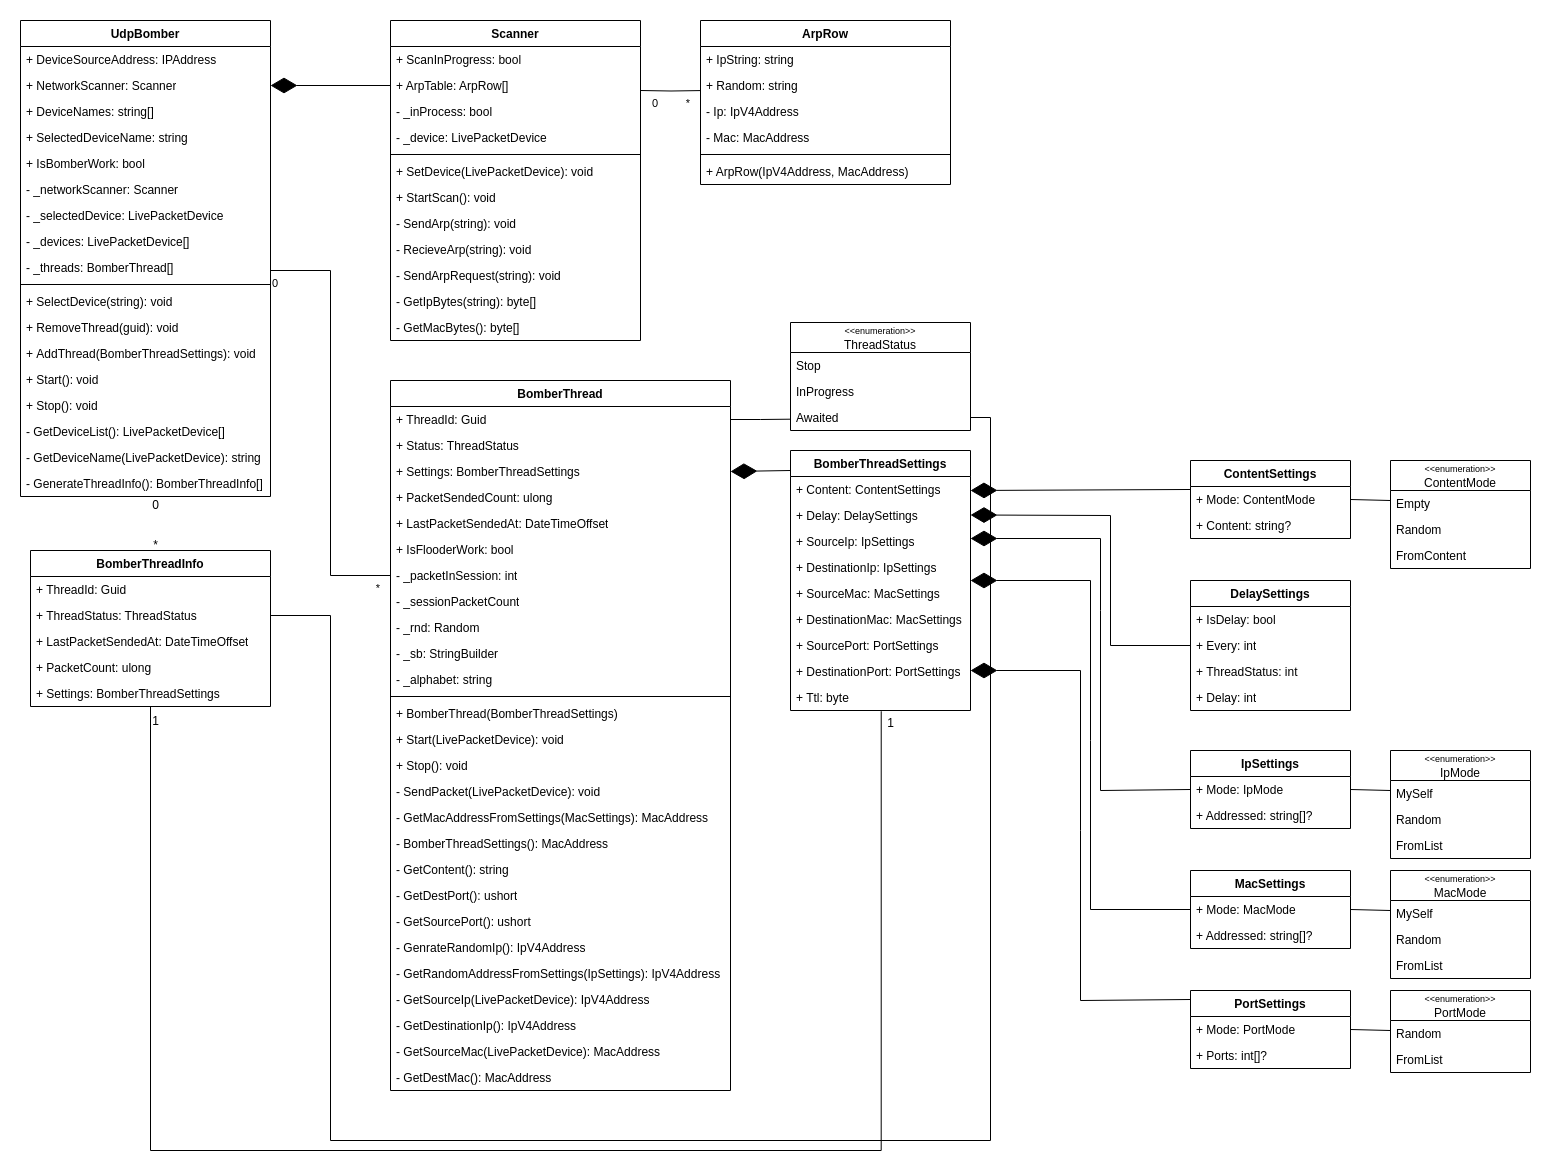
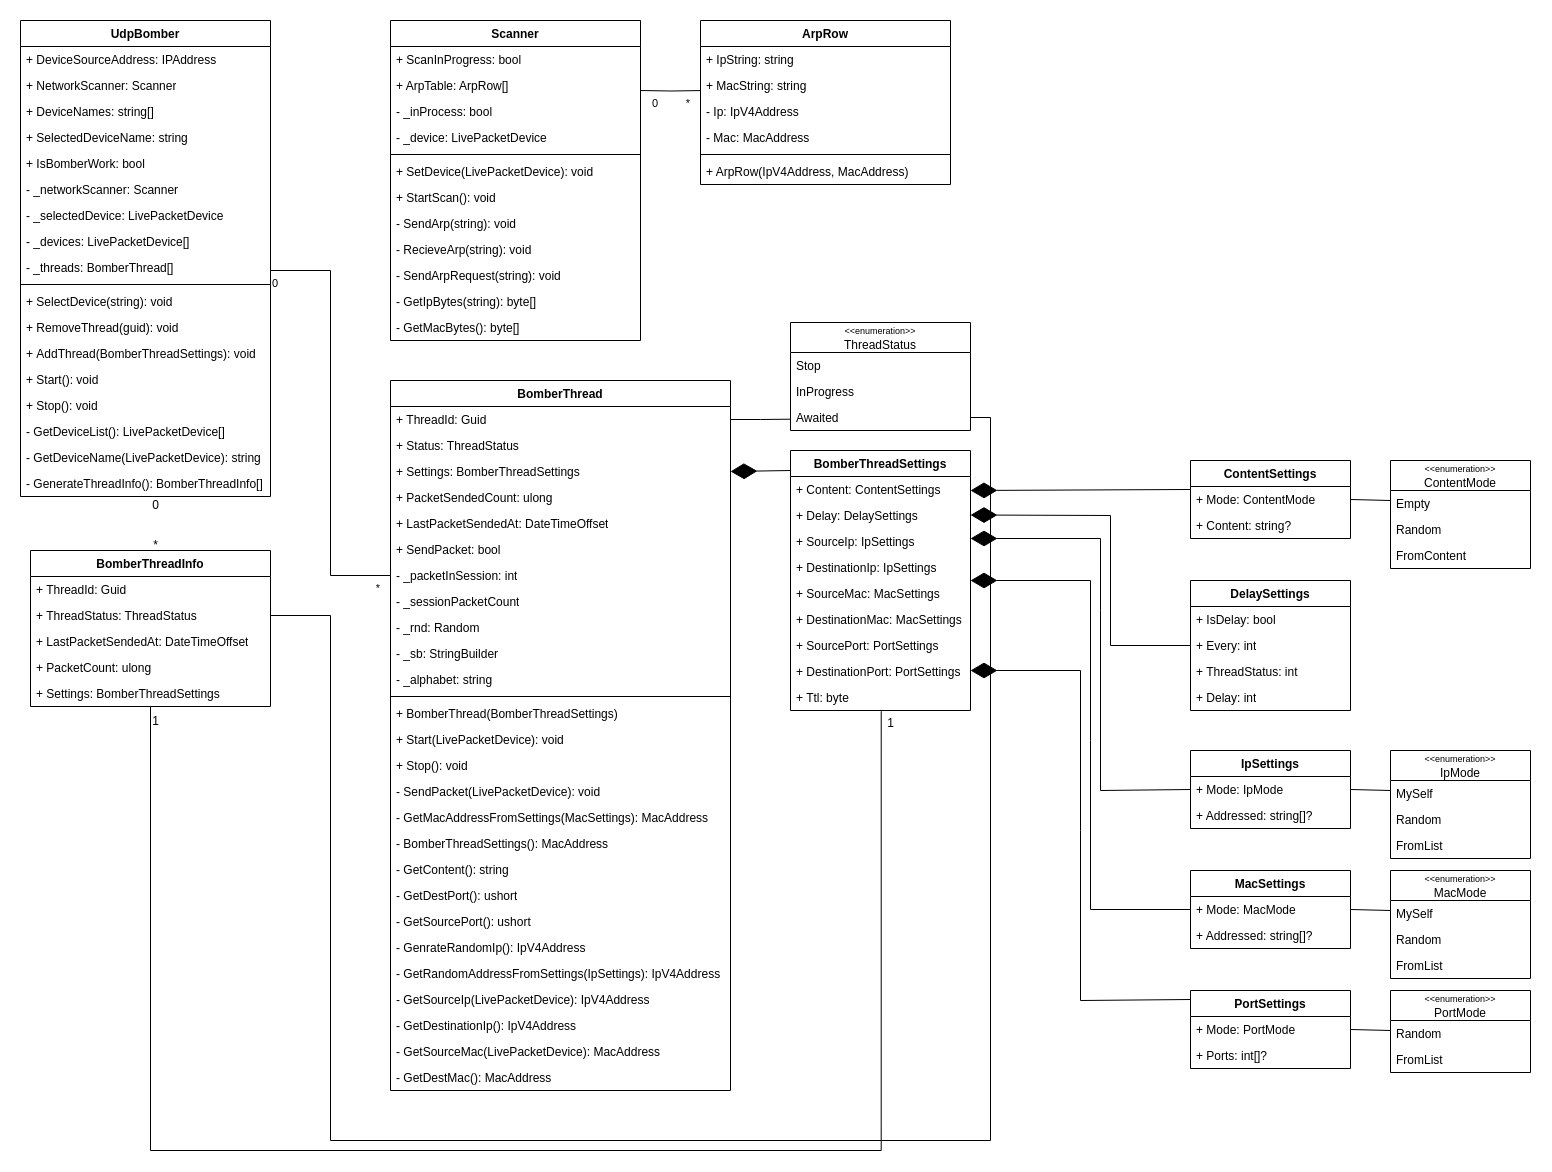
edge "+ ArpTable: ArpRow[]" -> "+ NetworkScanner: Scanner": removed
node "+ Random: string": label "+ Random: string" -> "+ MacString: string"
node "+ IsFlooderWork: bool": label "+ IsFlooderWork: bool" -> "+ SendPacket: bool"
